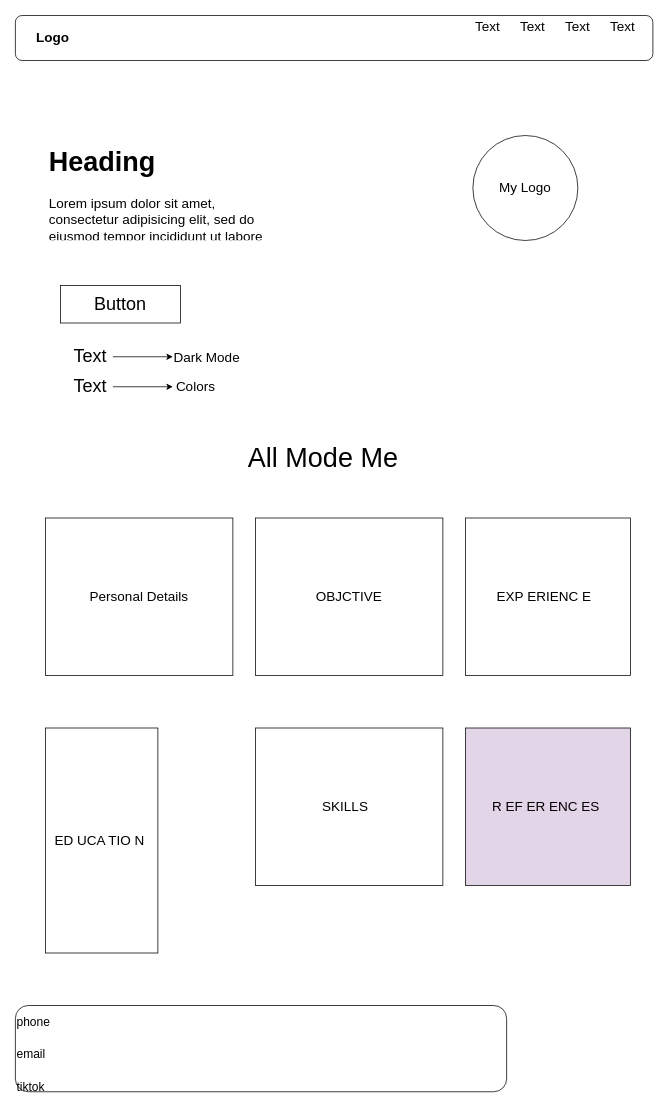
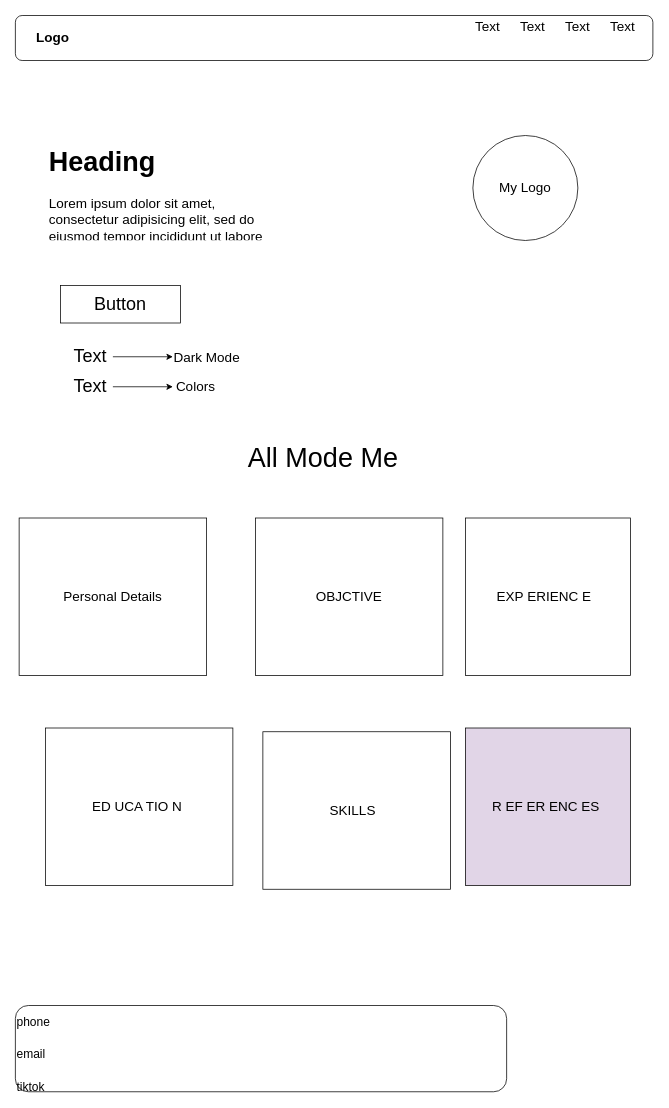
node "Personal Details": moved (139, 597) -> (113, 597)
node "SKILLS": moved (349, 807) -> (357, 810)
node "ED UCA TIO N": size 113x225 -> 188x158
